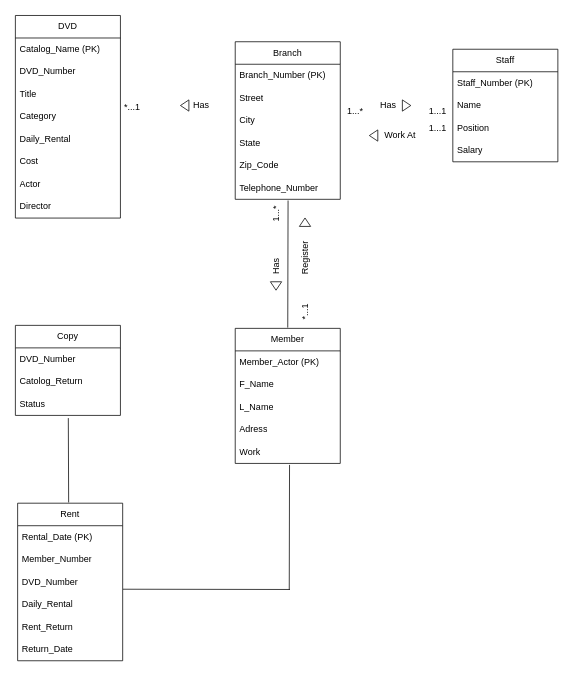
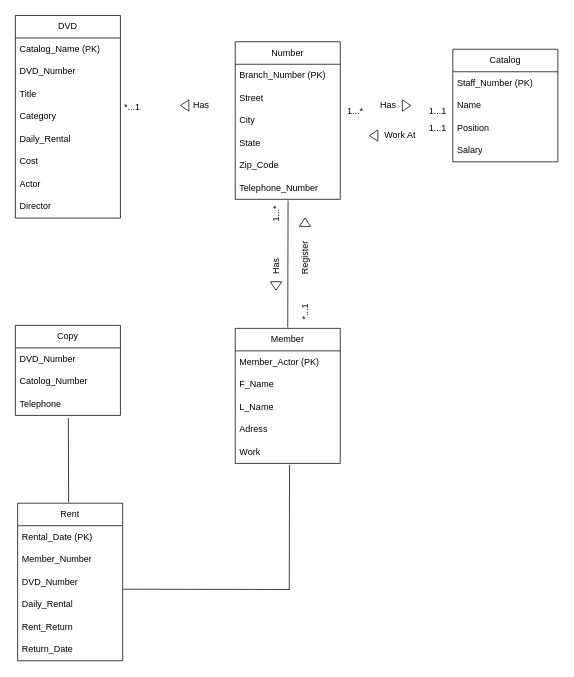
node "Branch": label "Branch" -> "Number"
node "Staff": label "Staff" -> "Catalog"
node "Catolog_Return": label "Catolog_Return" -> "Catolog_Number"
node "Status": label "Status" -> "Telephone"
